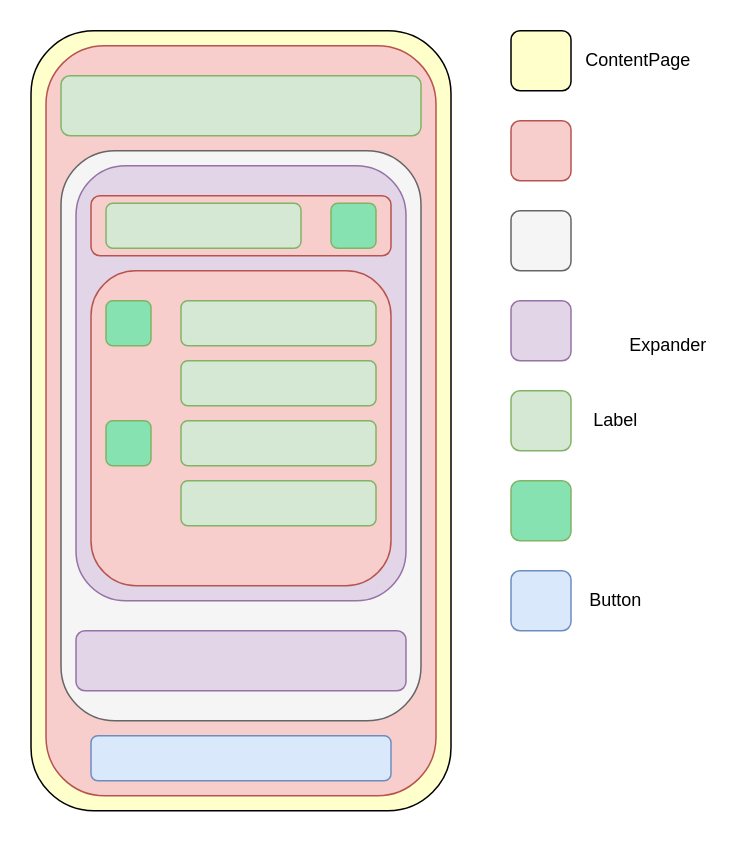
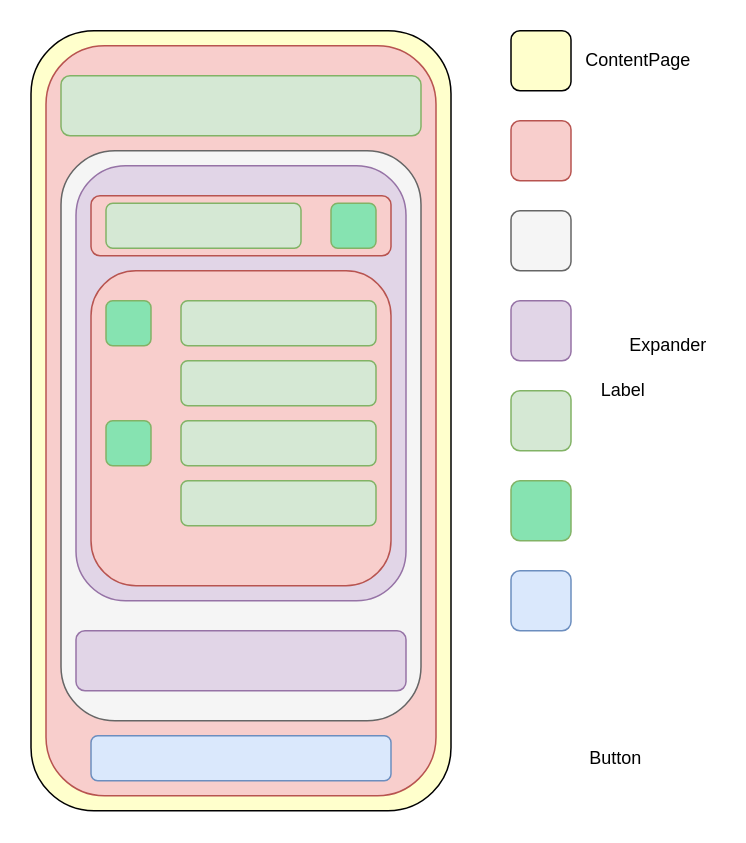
node "Label": moved (616, 421) -> (623, 391)
node "Button": moved (616, 601) -> (616, 758)
